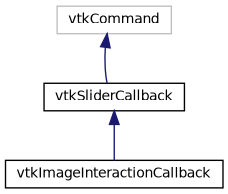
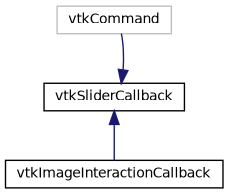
edge "vtkSliderCallback" -> "vtkCommand": reversed
